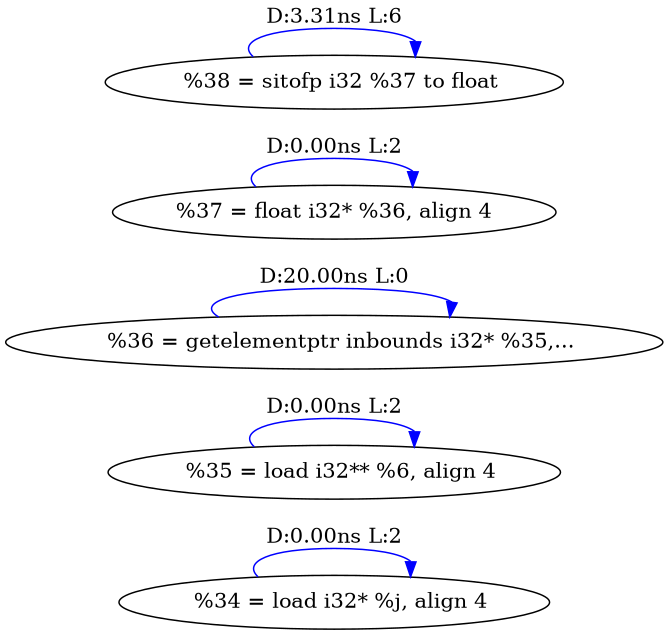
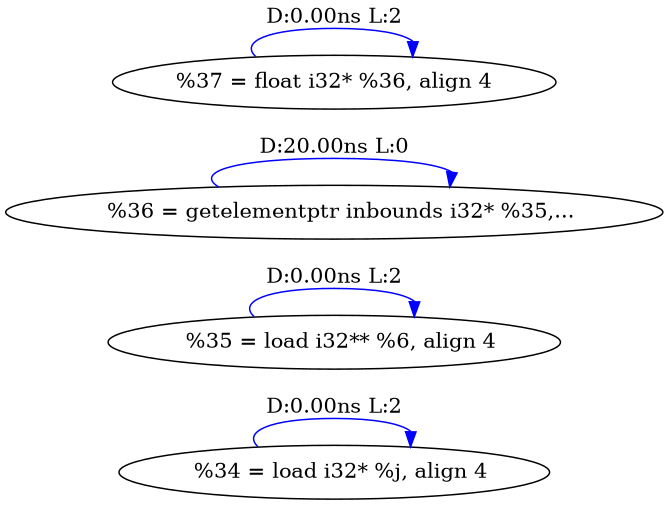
node "%38 = sitofp i32 %37 to float": removed
